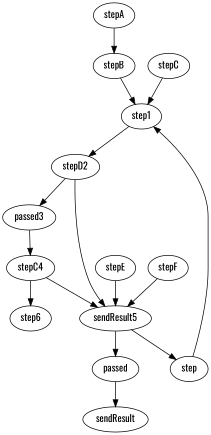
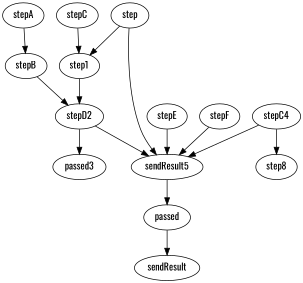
edge "stepB" -> "step1": now "stepB" -> "stepD2"
edge "passed3" -> "stepC4": removed
node "step6": label "step6" -> "step8"
edge "sendResult5" -> "step": reversed
